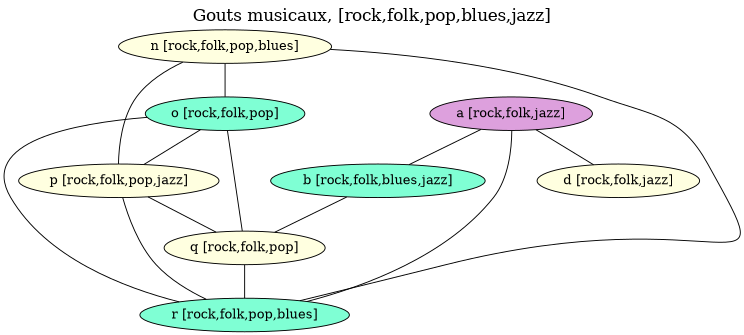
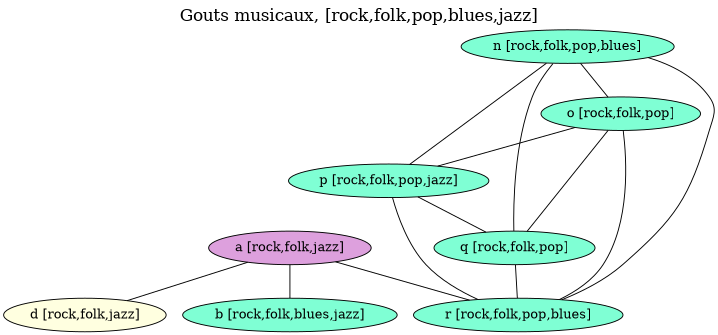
node "n [rock,folk,pop,blues]": fillcolor lightyellow -> aquamarine
node "p [rock,folk,pop,jazz]": fillcolor lightyellow -> aquamarine
edge "b [rock,folk,blues,jazz]" -- "q [rock,folk,pop]": now "n [rock,folk,pop,blues]" -- "q [rock,folk,pop]"
node "q [rock,folk,pop]": fillcolor lightyellow -> aquamarine
